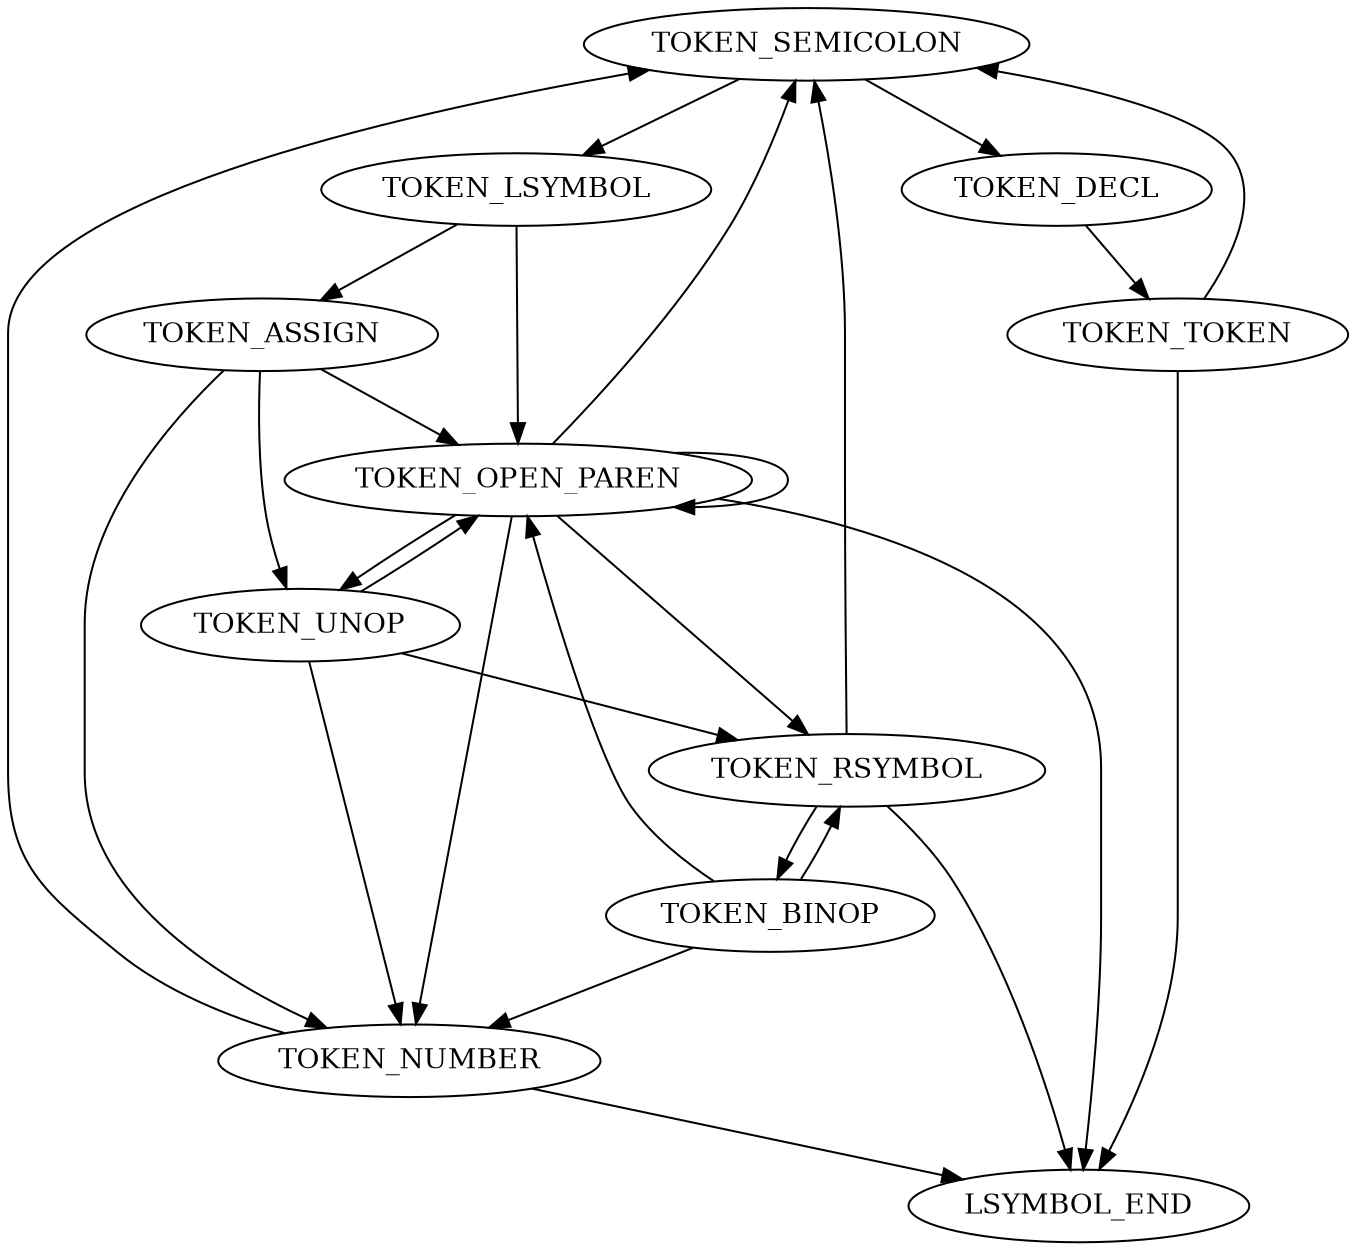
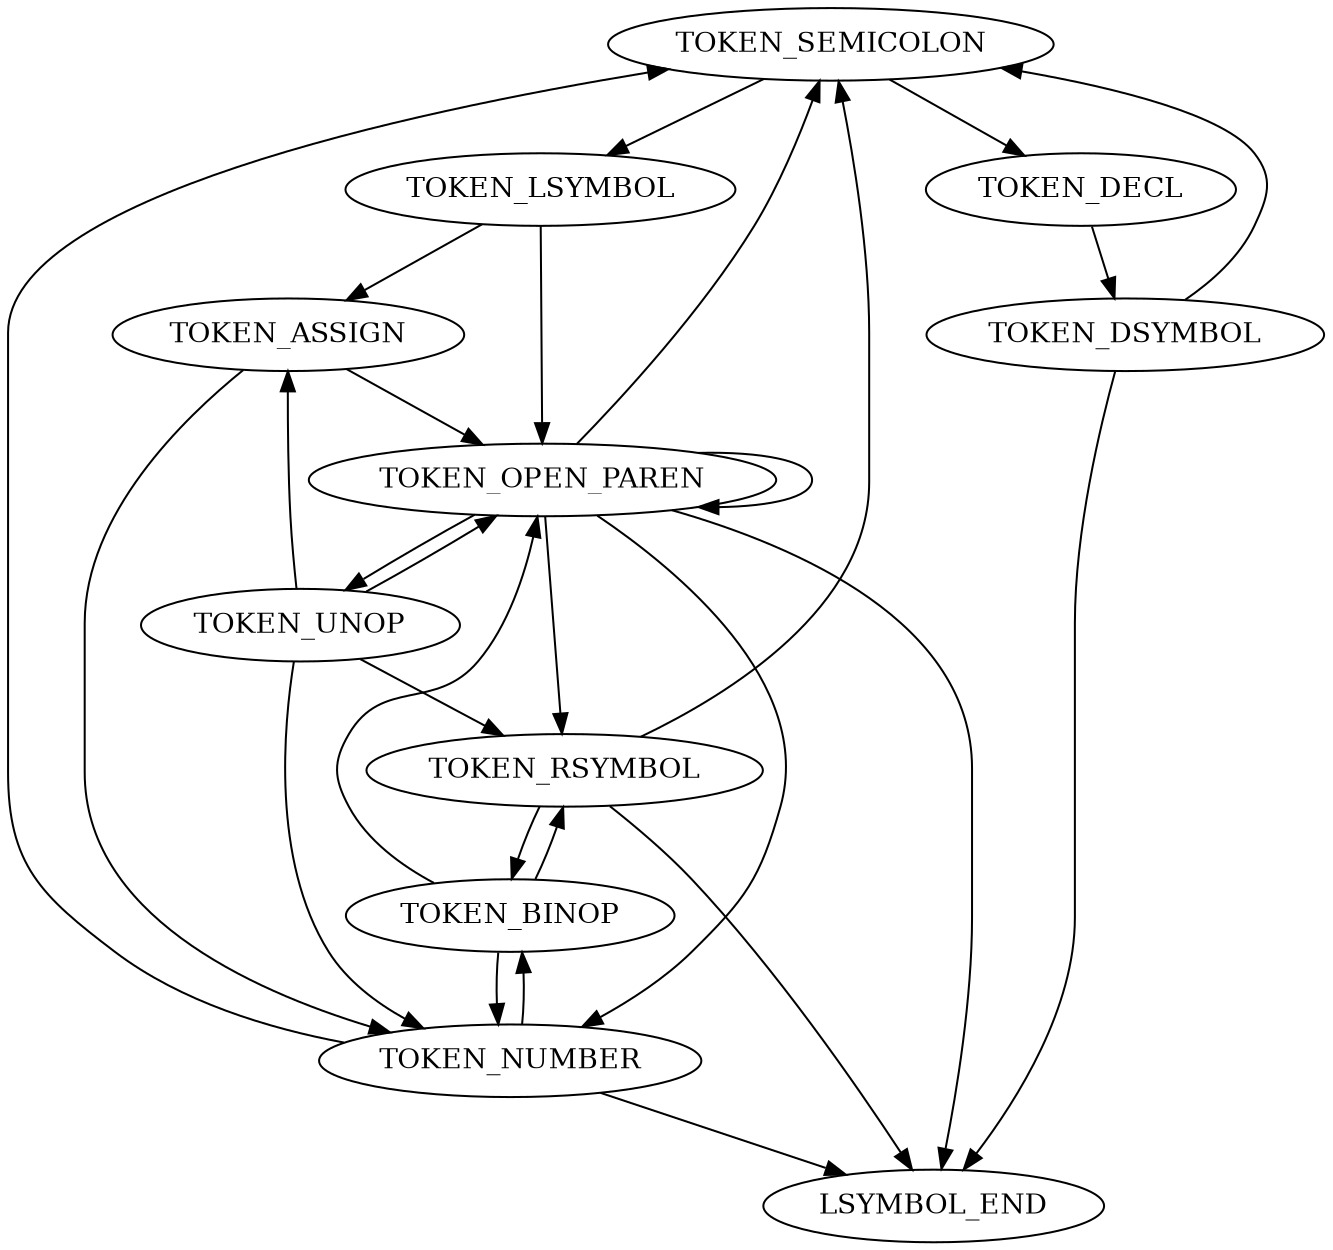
node "TOKEN_TOKEN": label "TOKEN_TOKEN" -> "TOKEN_DSYMBOL"
edge "TOKEN_ASSIGN" -> "TOKEN_UNOP": reversed
edge "TOKEN_NUMBER" -> "TOKEN_BINOP": added
